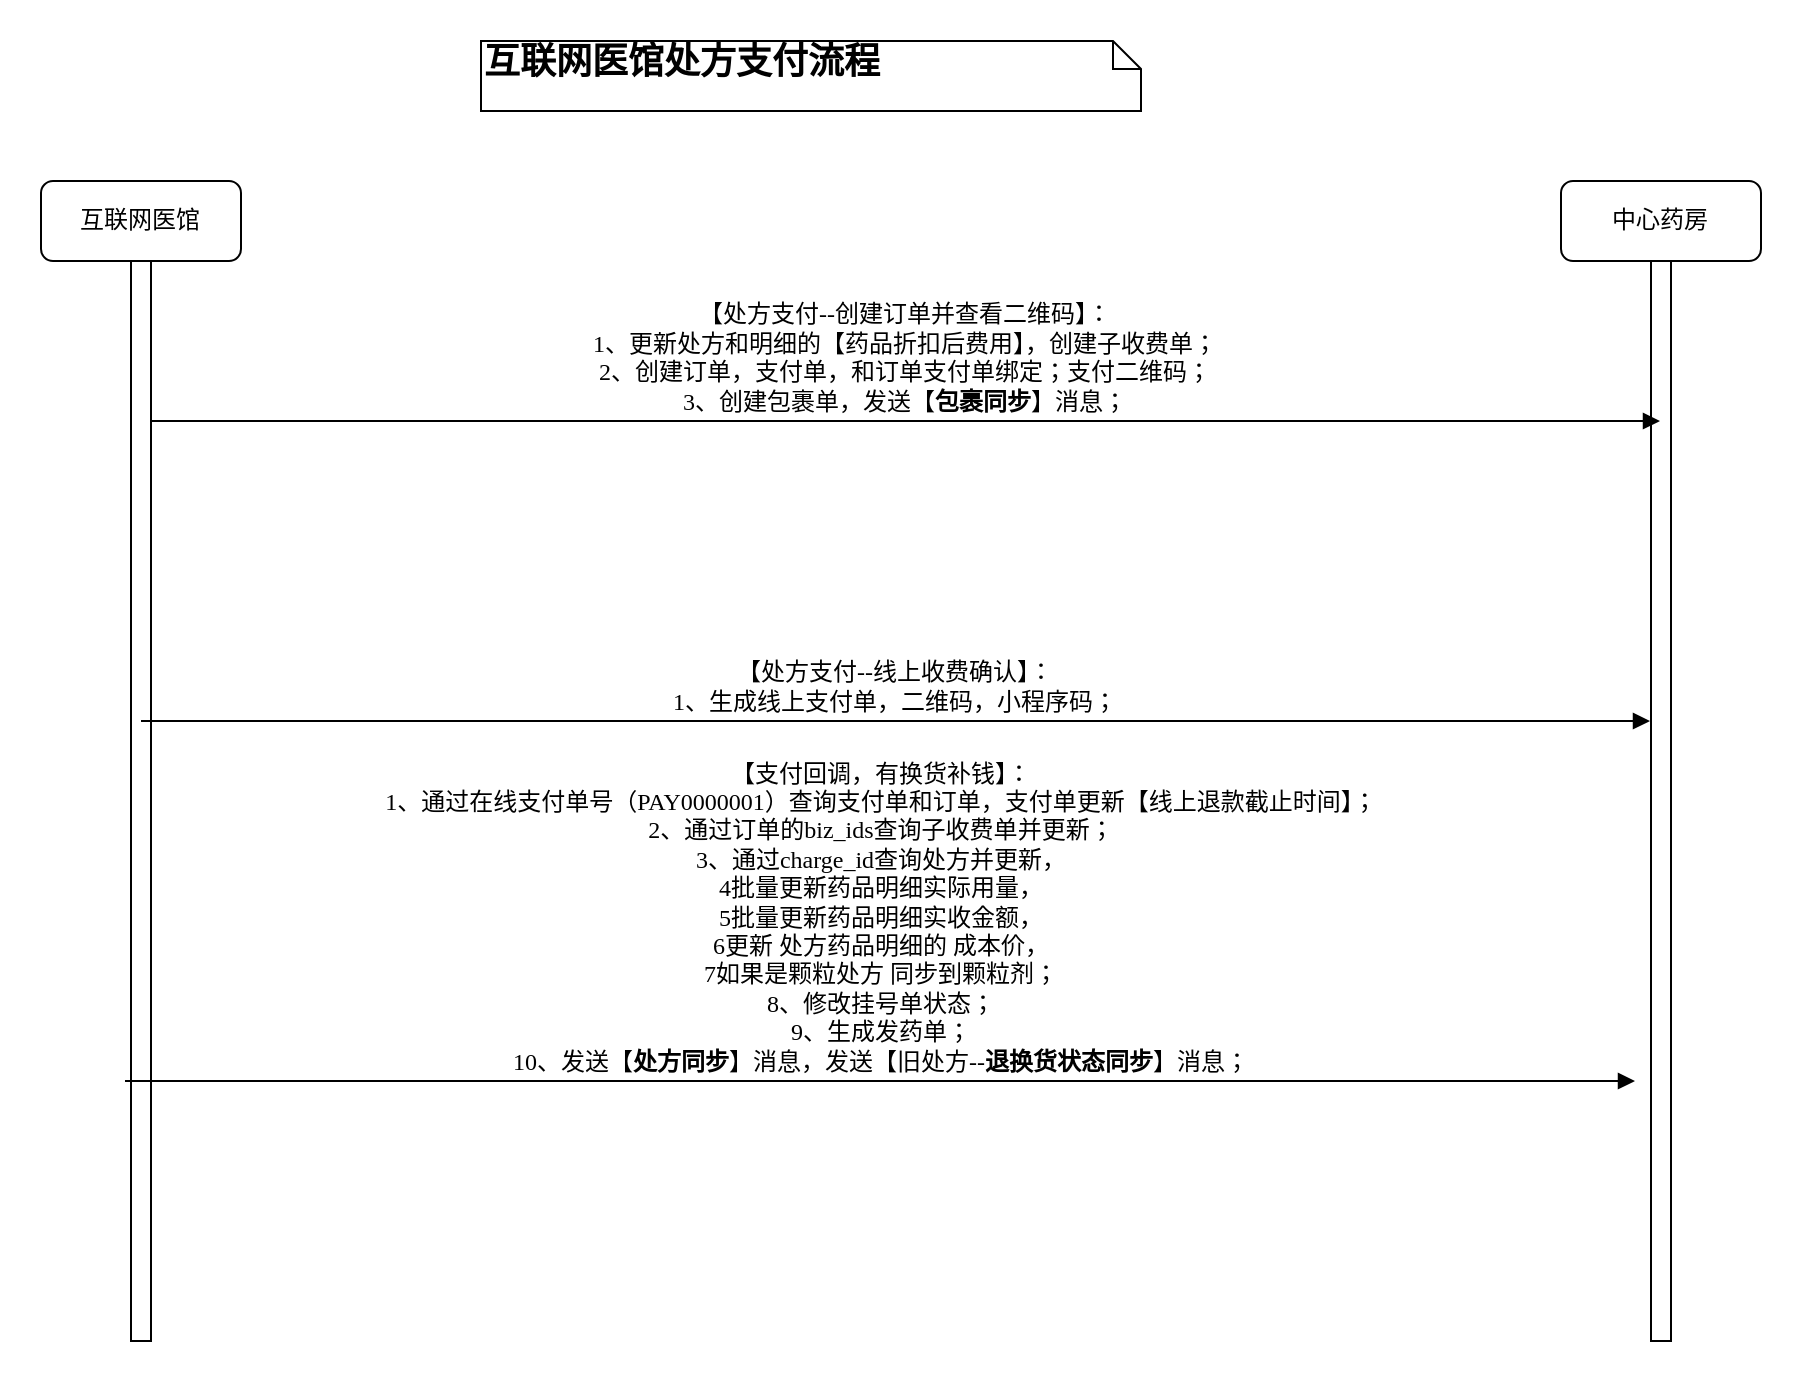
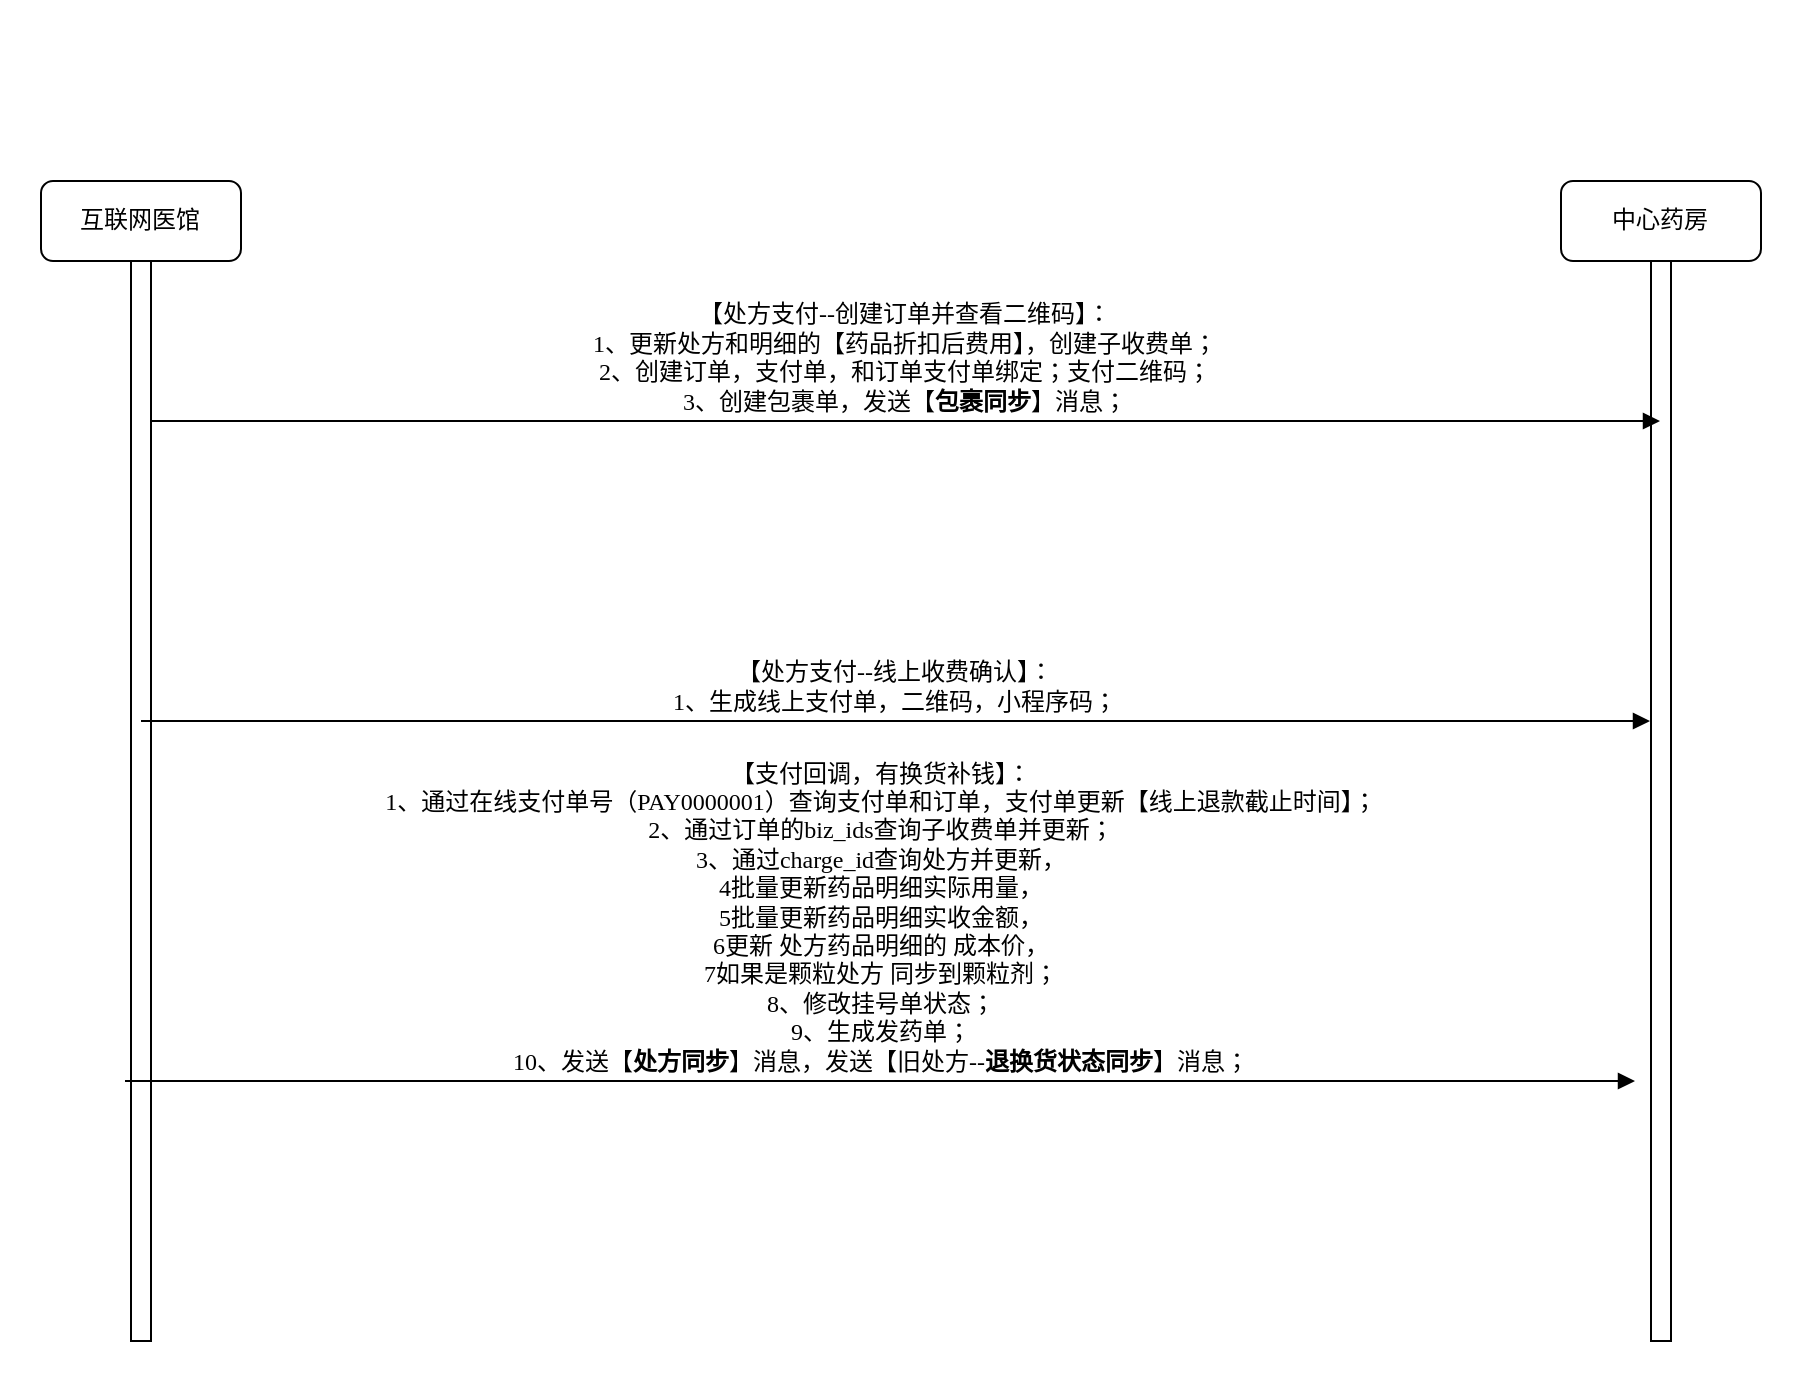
node "互联网医馆处方支付流程": removed
